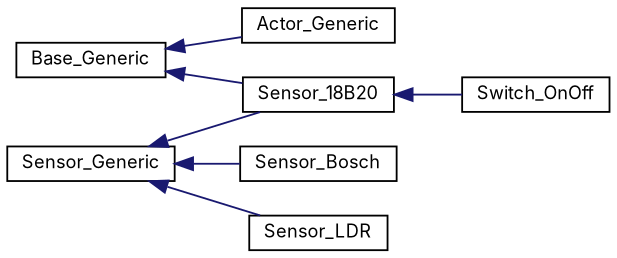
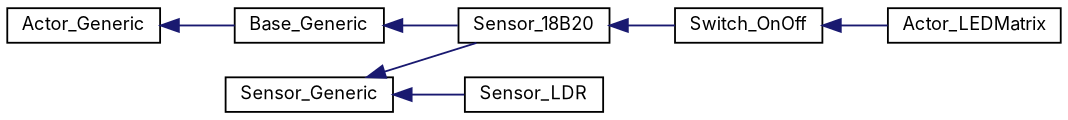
node "Actor_LEDMatrix": added
edge "Actor_Generic" -> "Base_Generic": reversed
node "Sensor_Bosch": removed
